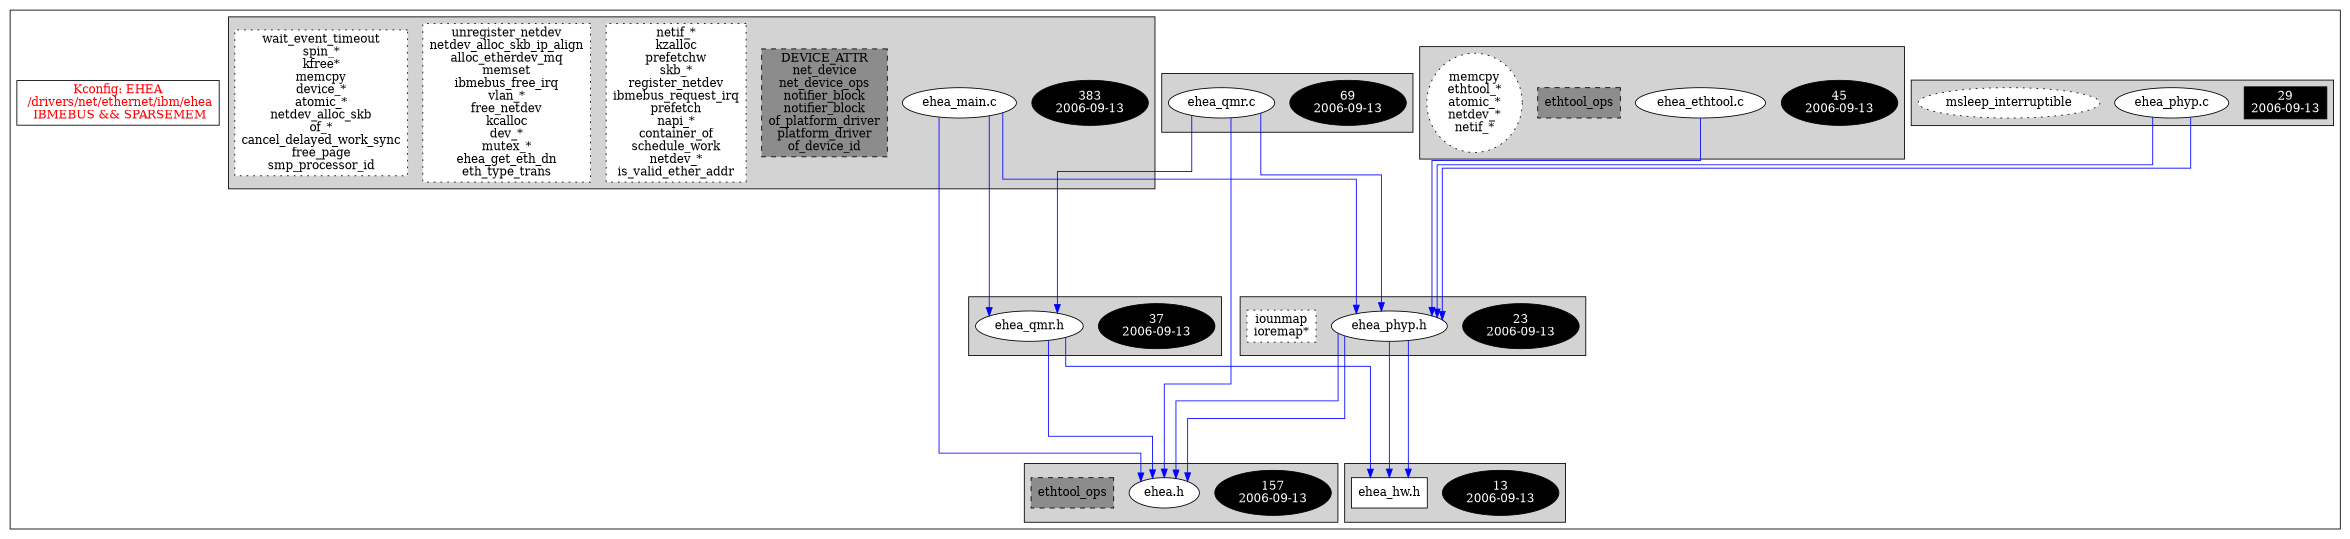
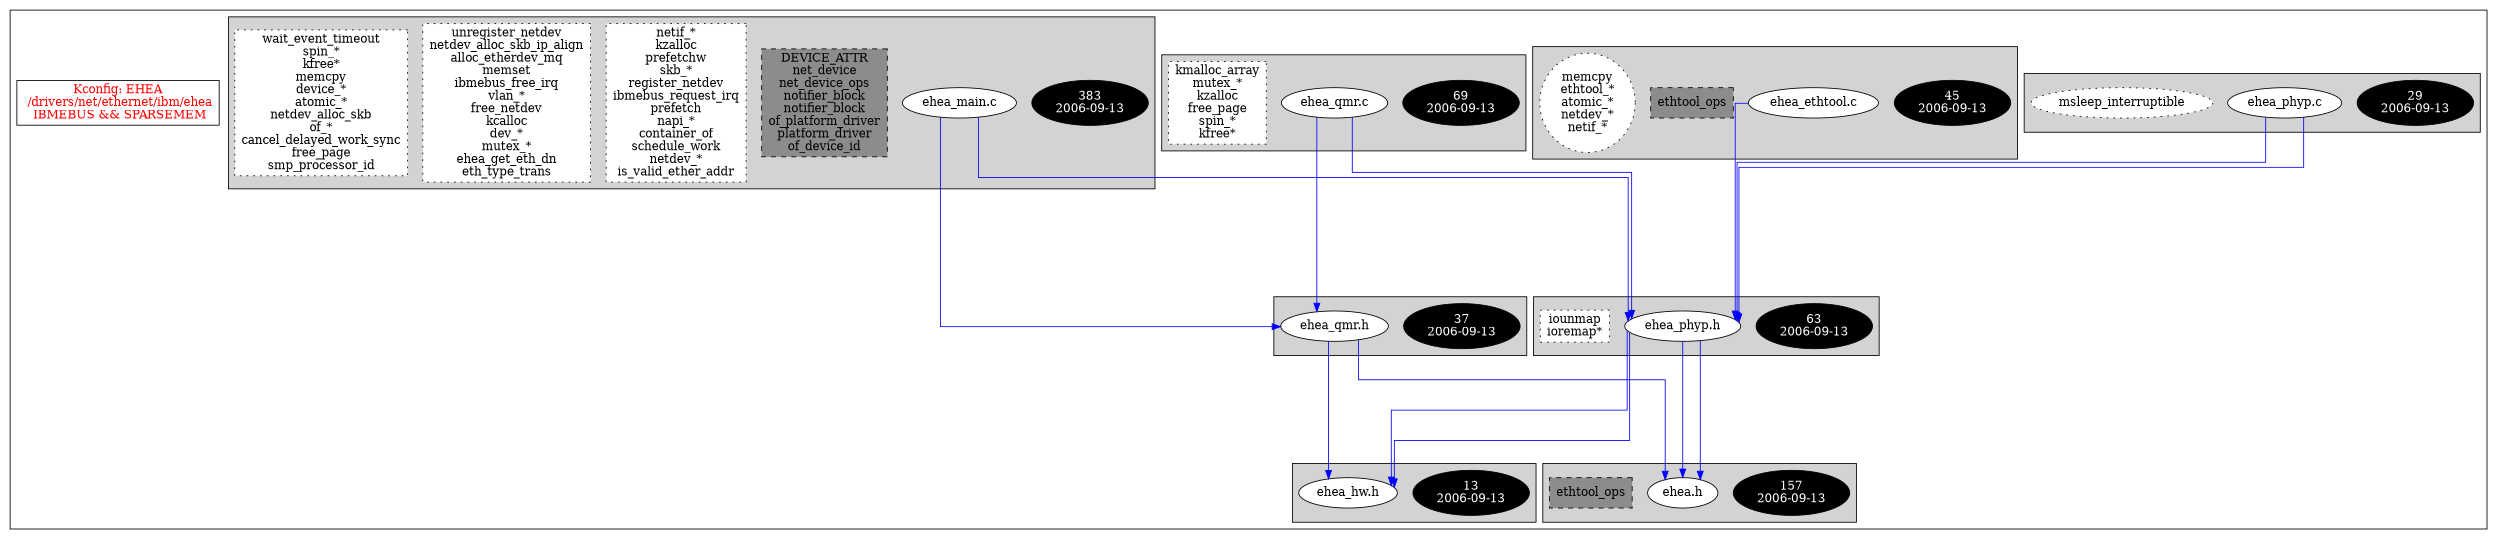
node "kmalloc_array mutex_* kzalloc free_page spin_* kfree*": added
node "29 2006-09-13": shape box -> ellipse
node "23 2006-09-13": label "23 2006-09-13" -> "63 2006-09-13"
edge "ehea_qmr.c" -> "ehea.h": removed
edge "ehea_main.c" -> "ehea.h": removed
node "ehea_hw.h": shape box -> ellipse
